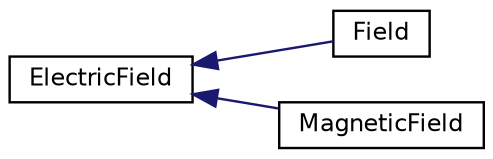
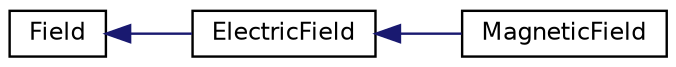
edge "Field" -> "ElectricField": reversed
